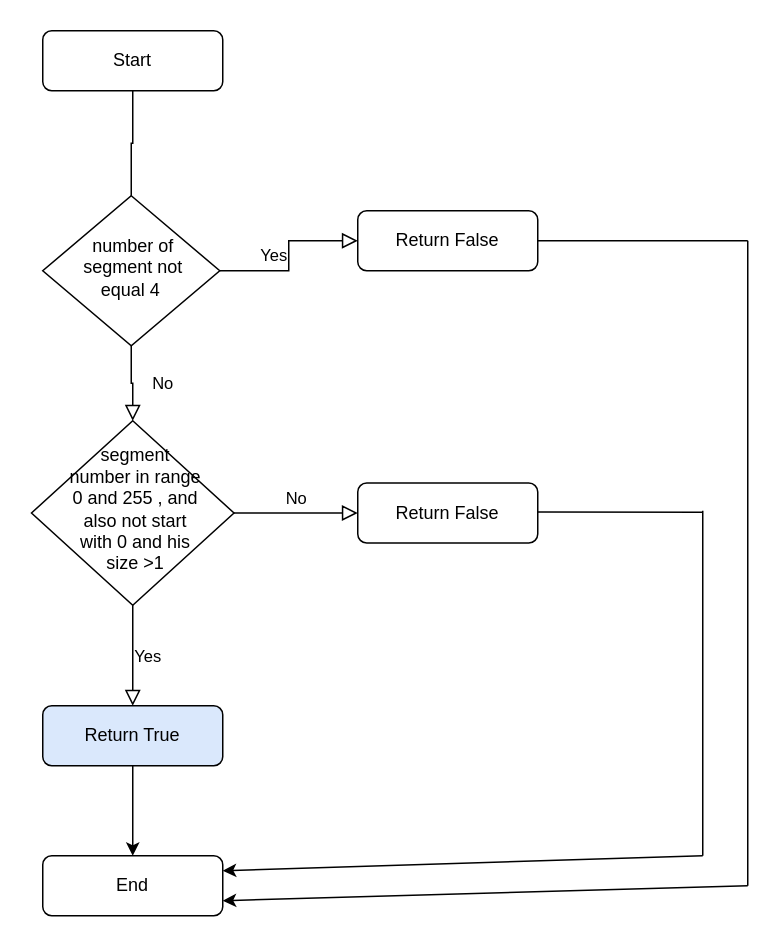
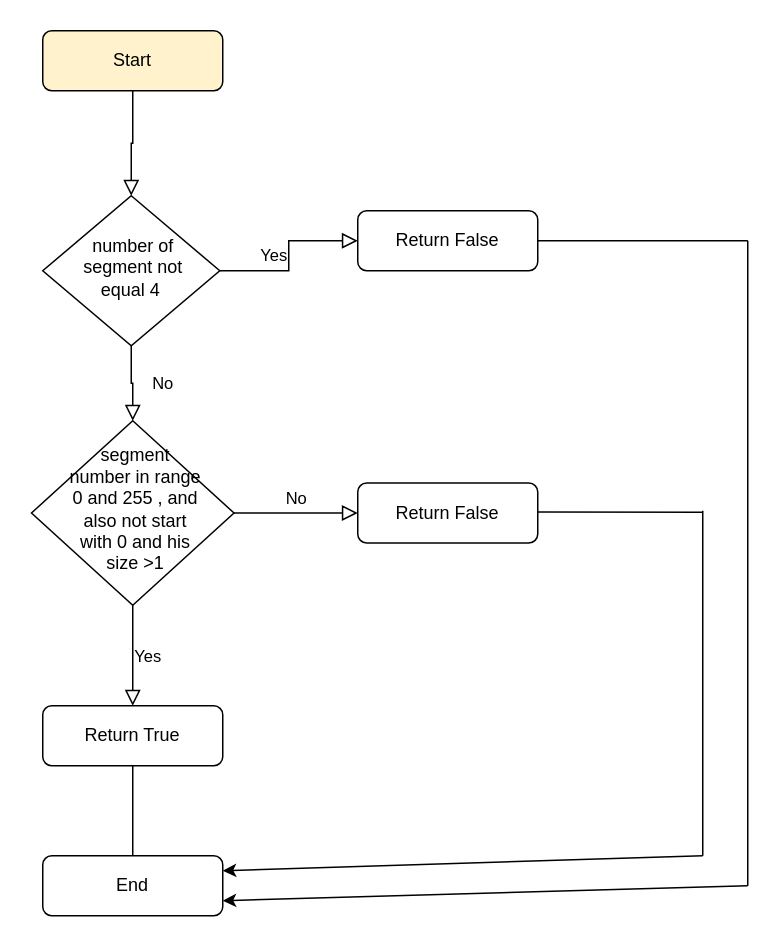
node "Start": fillcolor #ffffff -> #fff2cc
edge "Start" -- "number of segment not equal 4": arrowhead none -> block
node "Return True": fillcolor #dae8fc -> #ffffff
edge "Return True" -> "End": arrowhead classic -> none
